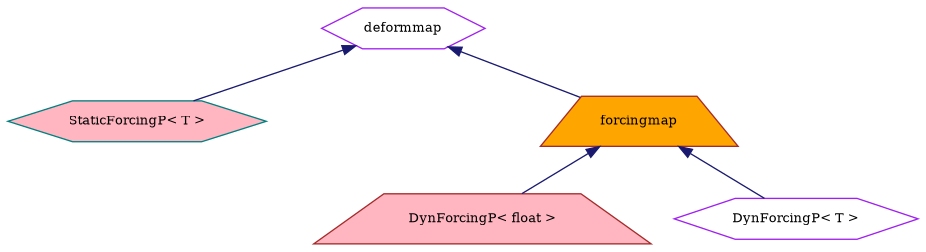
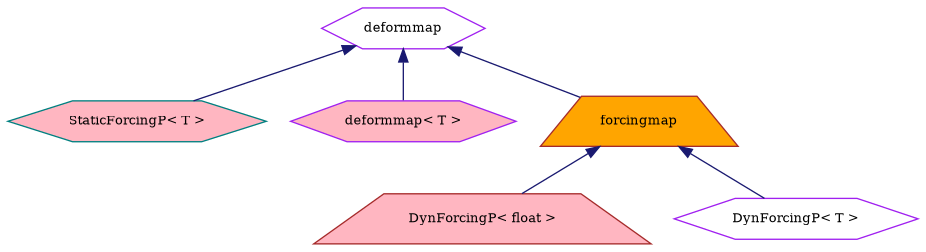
node "deformmap< T >": added
